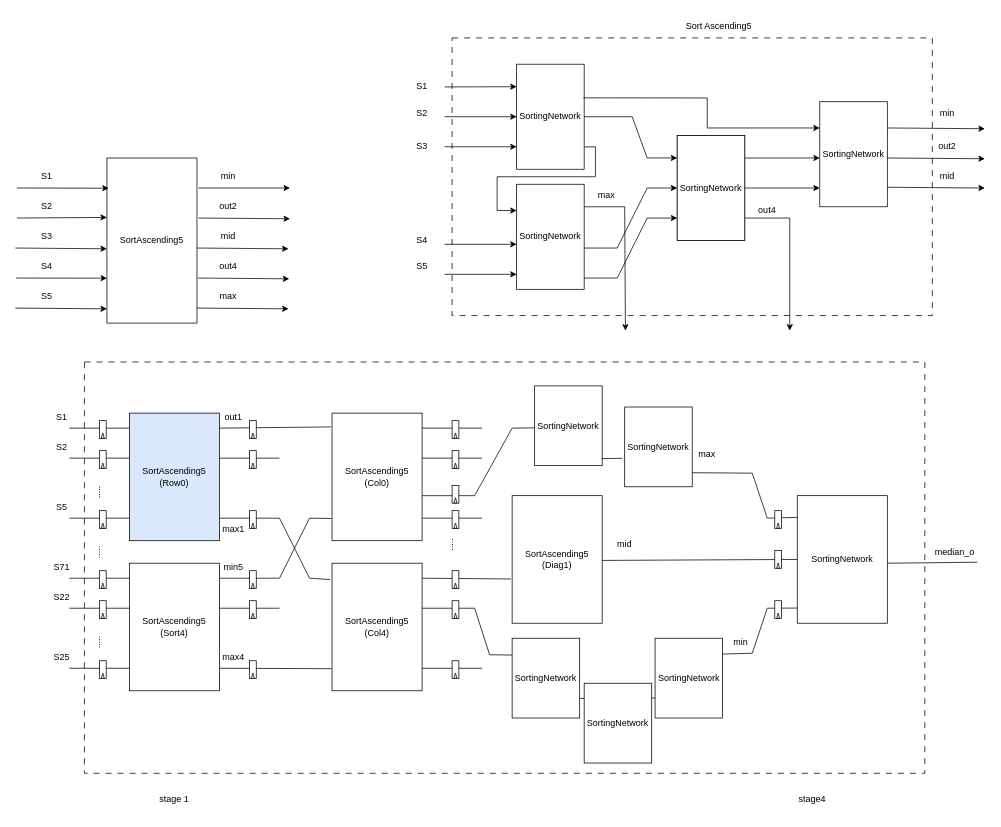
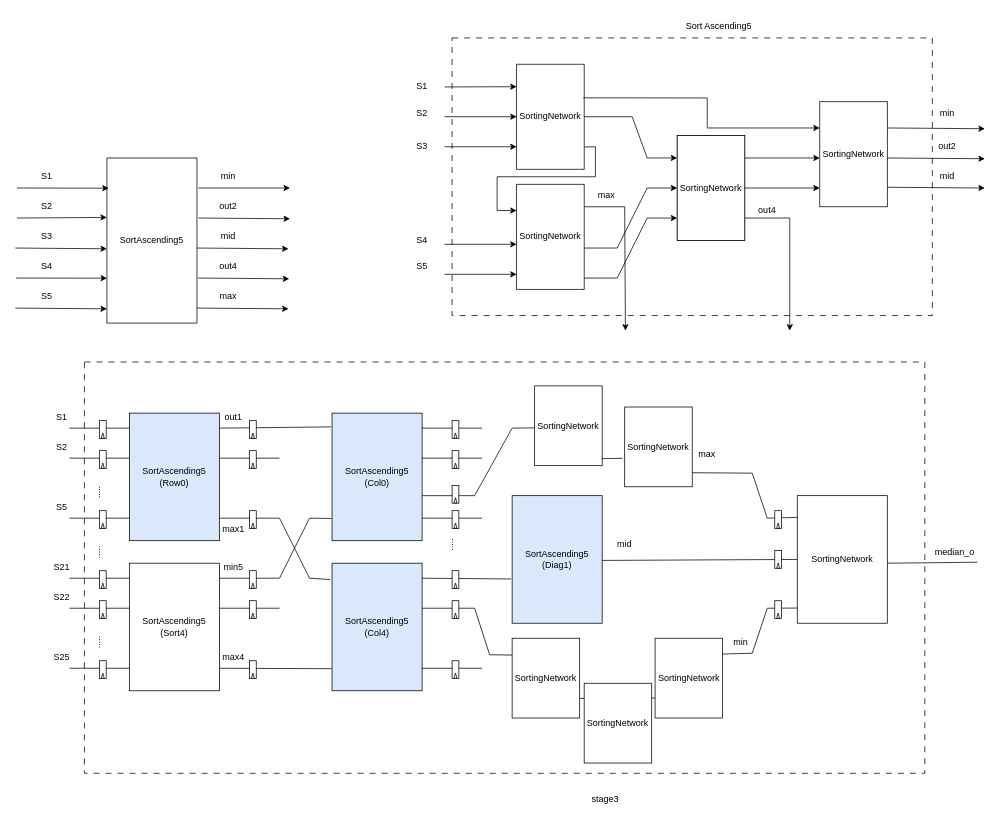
node "SortAscending5 (Col0)": fillcolor #ffffff -> #dae8fc
node "SortAscending5 (Diag1)": fillcolor #ffffff -> #dae8fc
node "S71": label "S71" -> "S21"
node "SortAscending5 (Col4)": fillcolor #ffffff -> #dae8fc
node "stage 1": removed
node "stage3": added
node "stage4": removed
